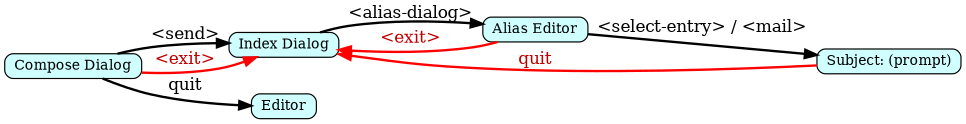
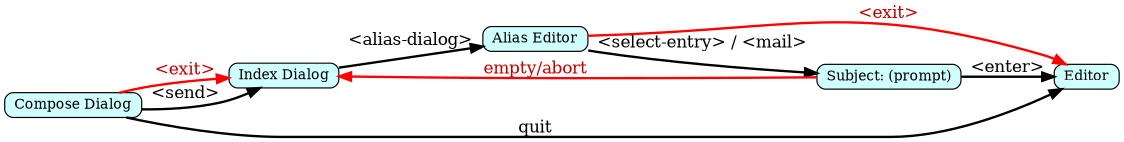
edge "Alias Editor" -> "Index Dialog": now "Alias Editor" -> "Editor"
edge "Subject: (prompt)" -> "Index Dialog": label "quit" -> "empty/abort"
edge "Subject: (prompt)" -> "Editor": added, label "<enter>"
